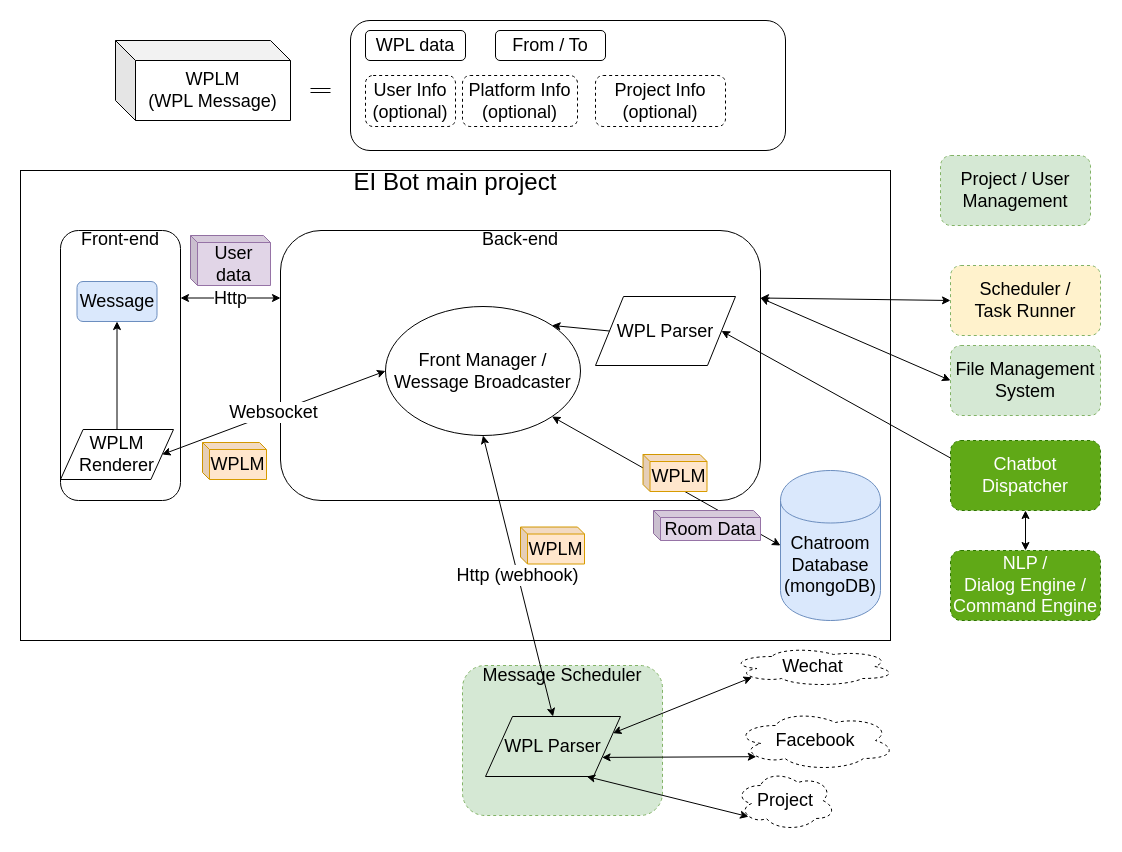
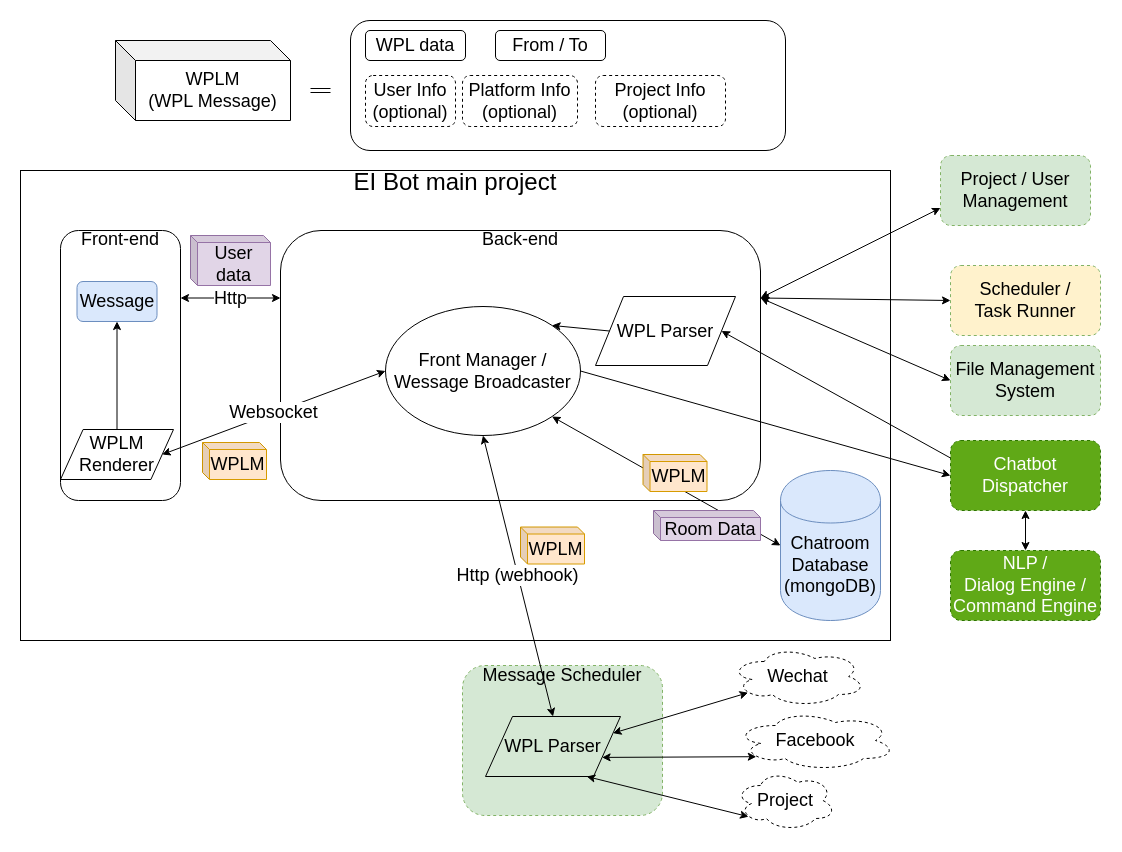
edge "Project / User Management" -- "Back-end": added
edge "Front Manager / Wessage Broadcaster" -> "Chatbot Dispatcher": added
node "Wechat": size 165x40 -> 135x60
